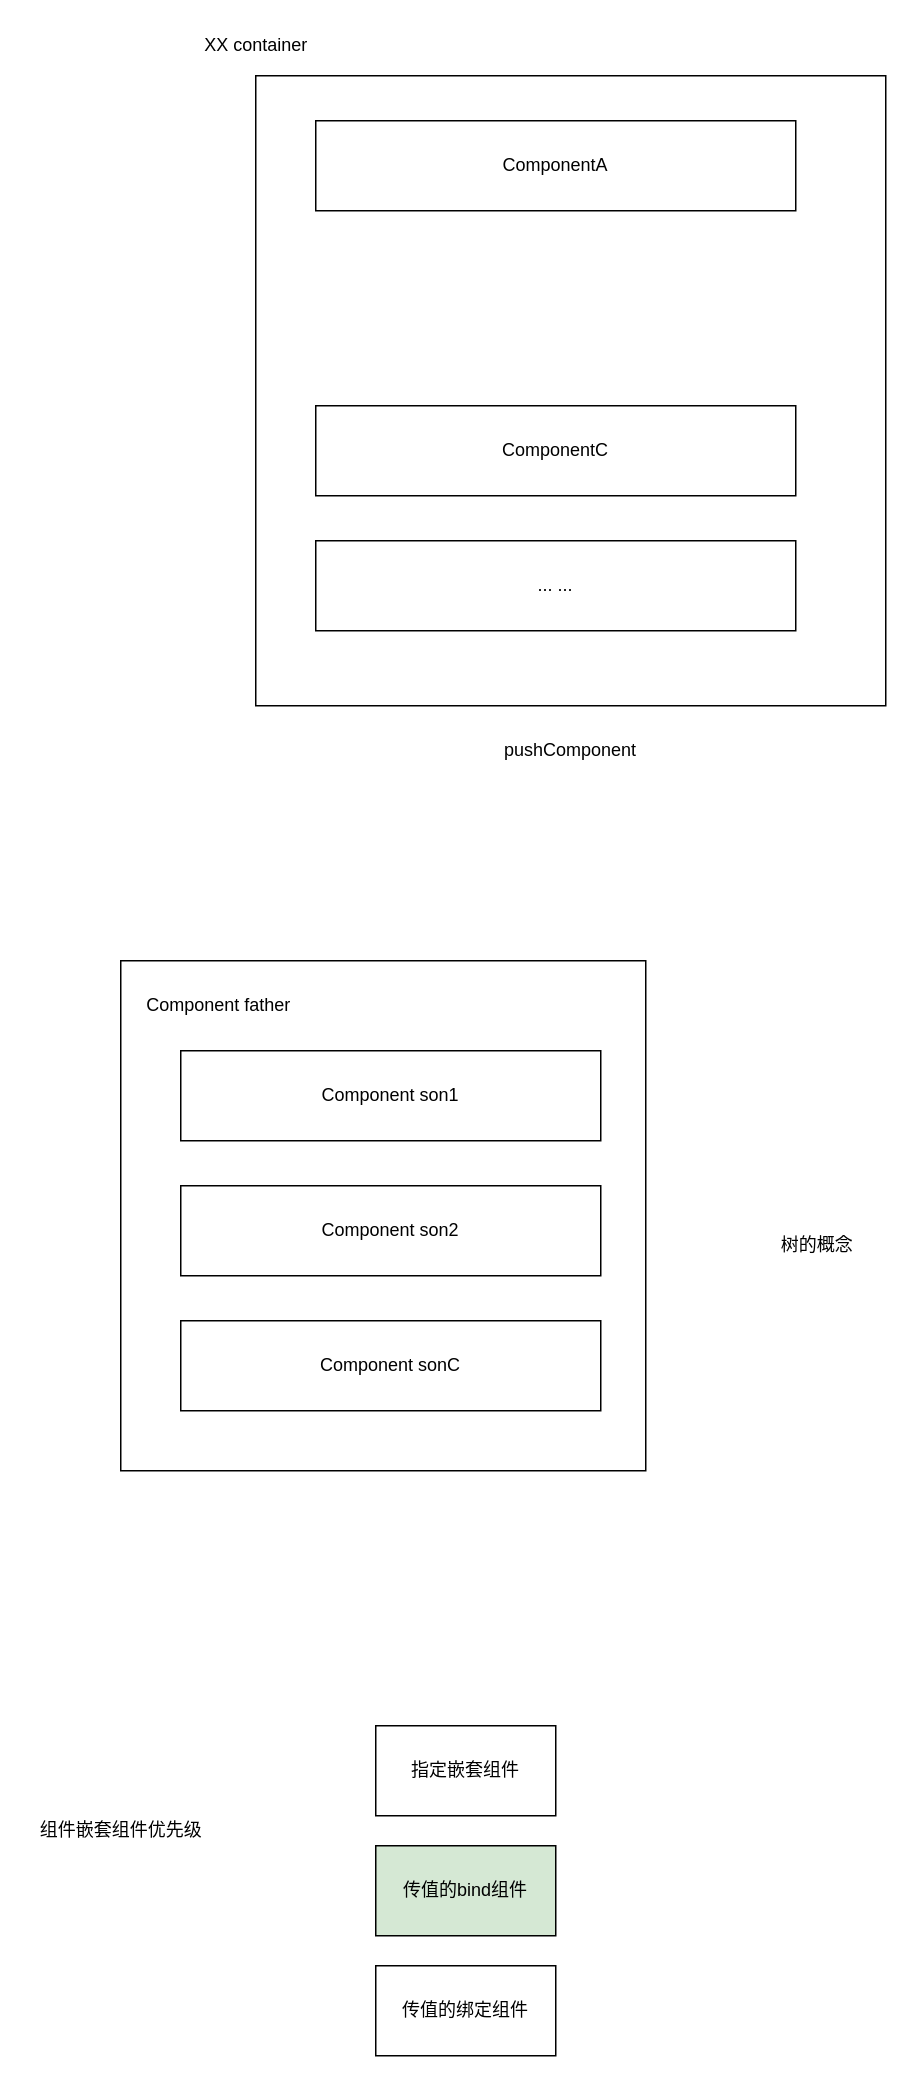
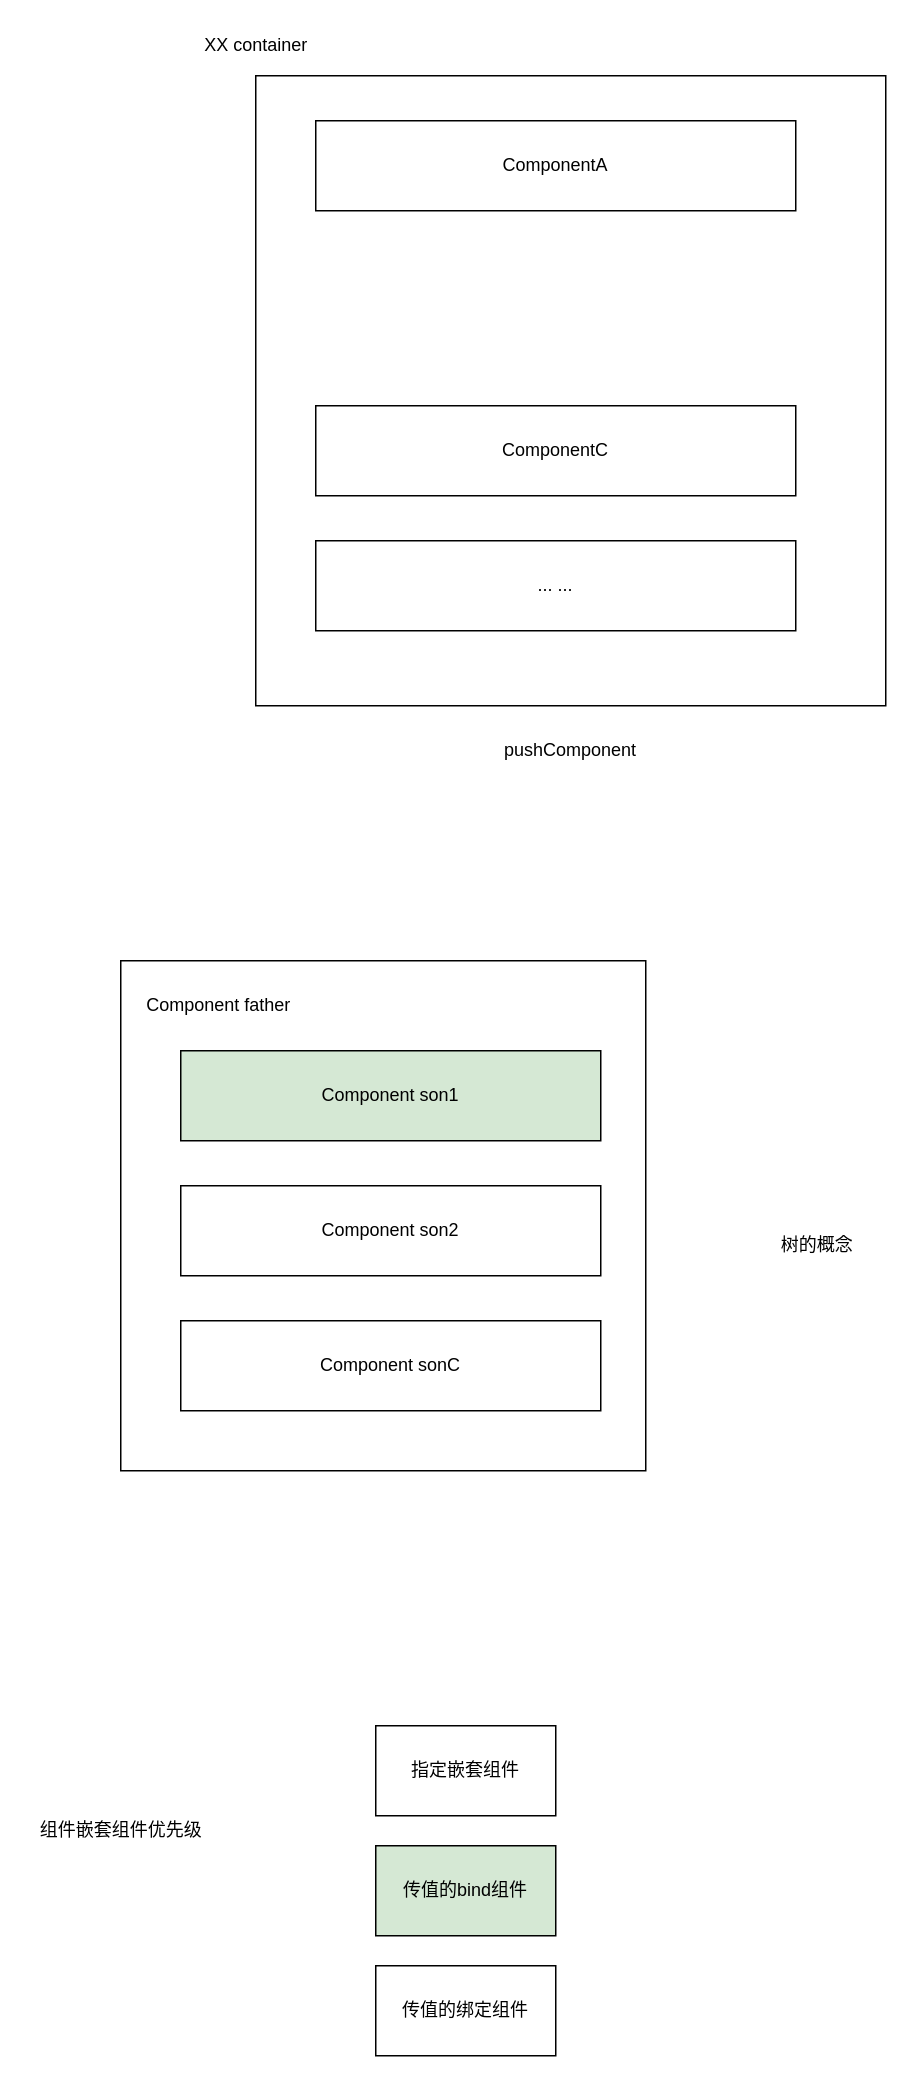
node "Component son1": fillcolor #ffffff -> #d5e8d4
